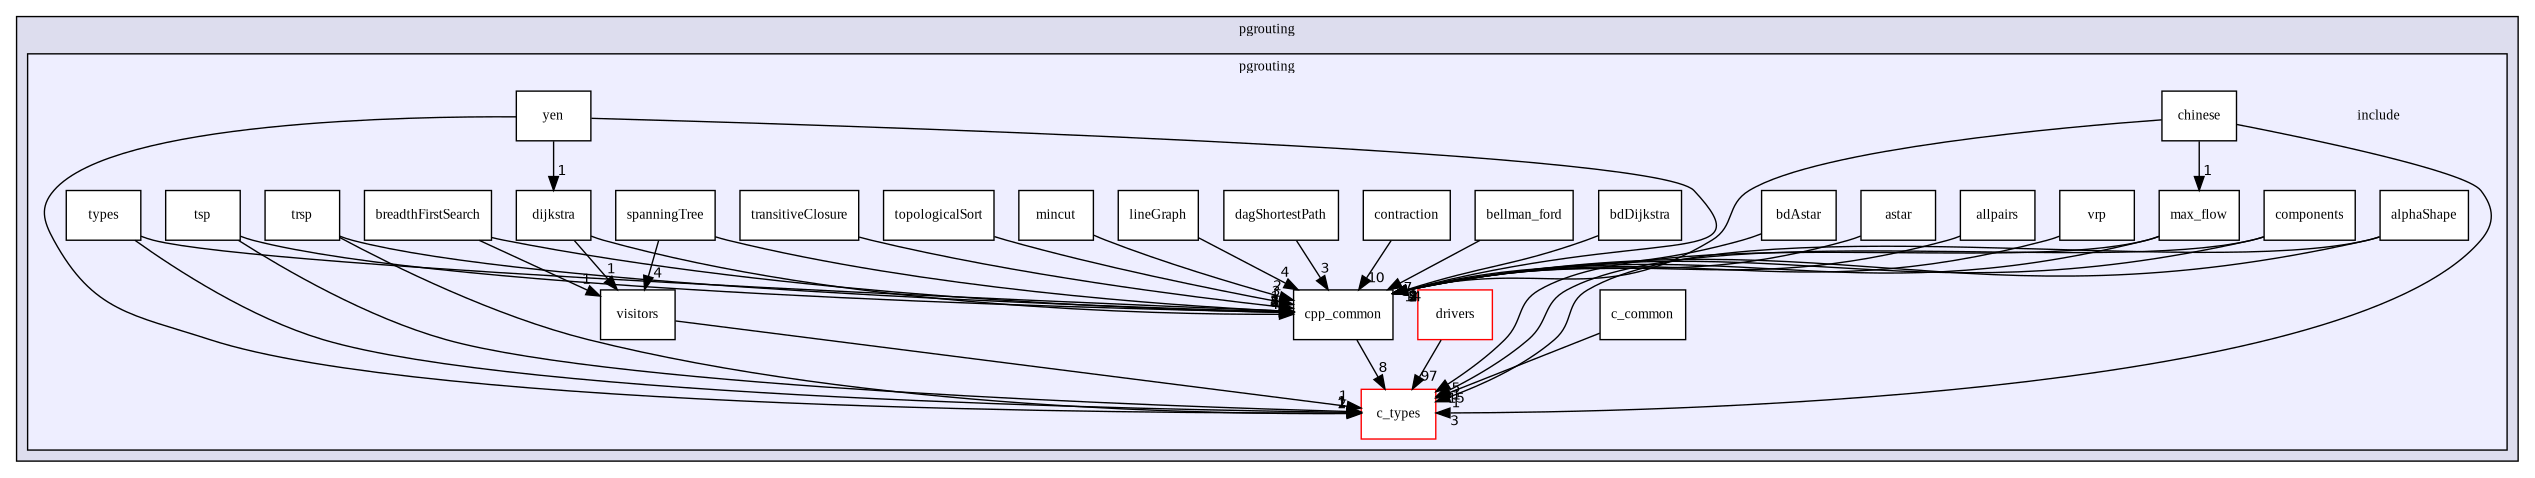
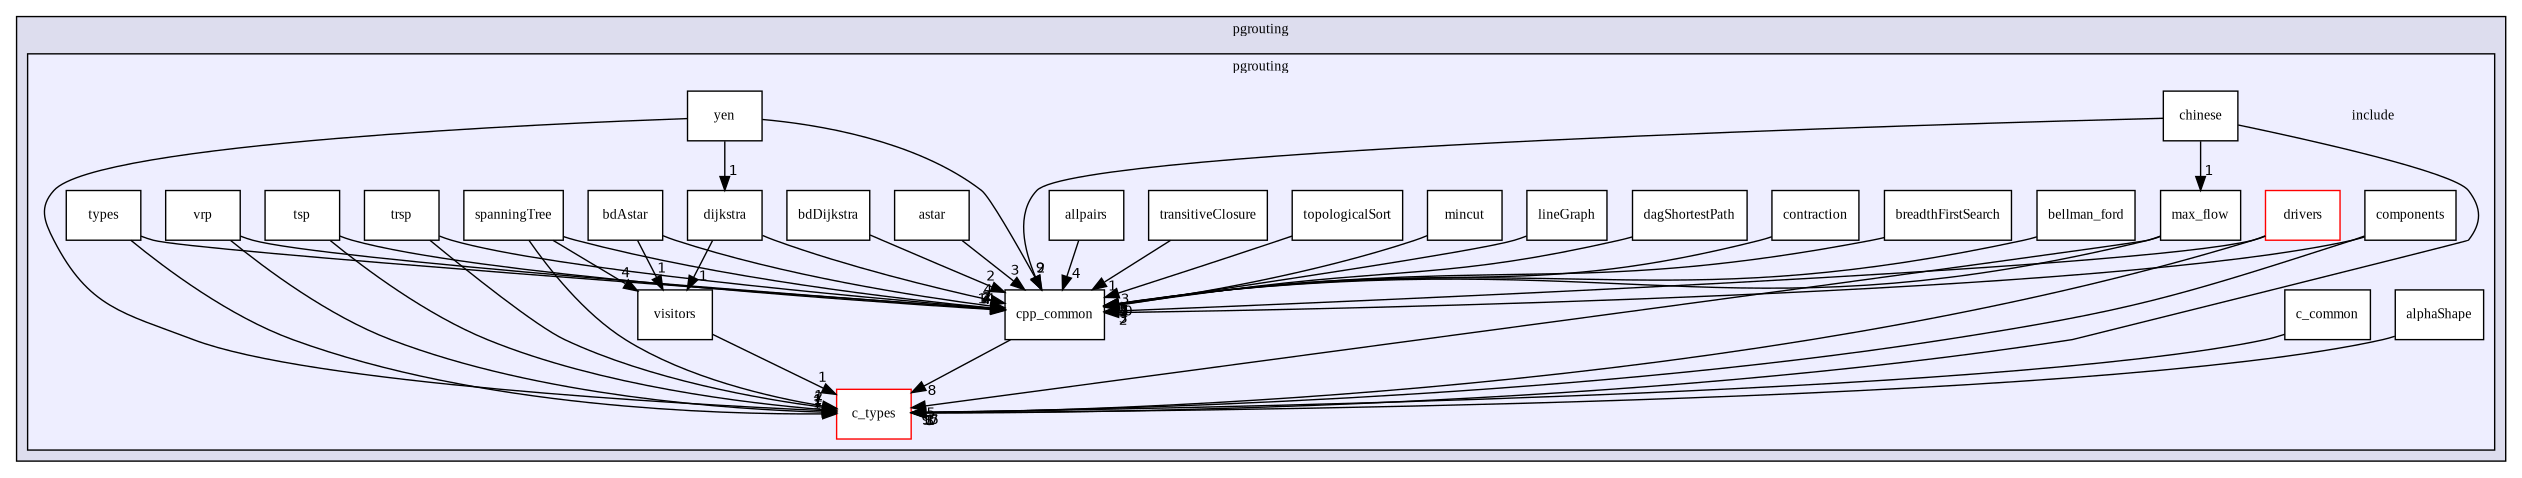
edge "breadthFirstSearch" -> "visitors": now "bdAstar" -> "visitors"
edge "alphaShape" -> "cpp_common": now "drivers" -> "cpp_common"
edge "spanningTree" -> "c_types": added
edge "vrp" -> "c_types": added
